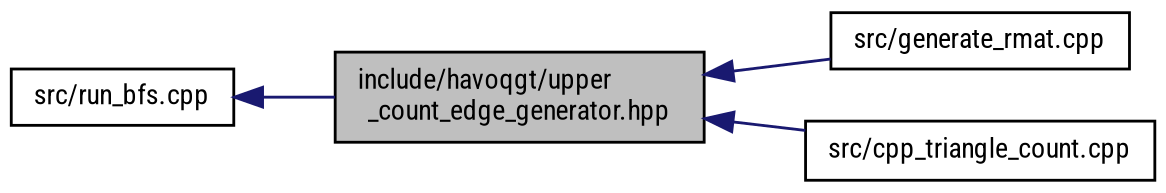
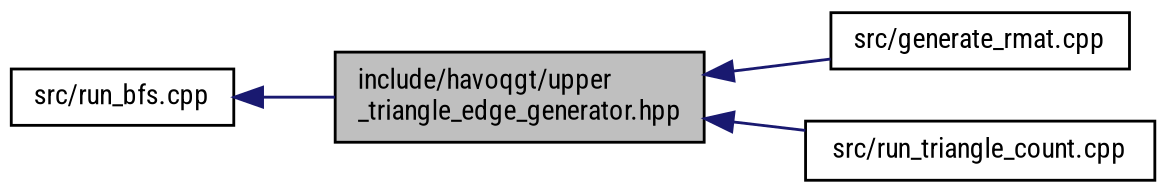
node "include/havoqgt/upper _count_edge_generator.hpp": label "include/havoqgt/upper _count_edge_generator.hpp" -> "include/havoqgt/upper _triangle_edge_generator.hpp"
node "src/cpp_triangle_count.cpp": label "src/cpp_triangle_count.cpp" -> "src/run_triangle_count.cpp"
